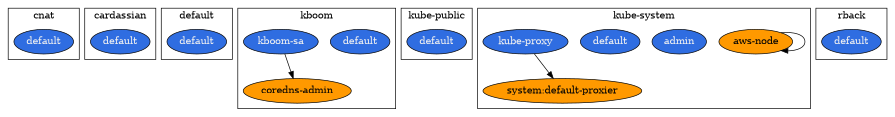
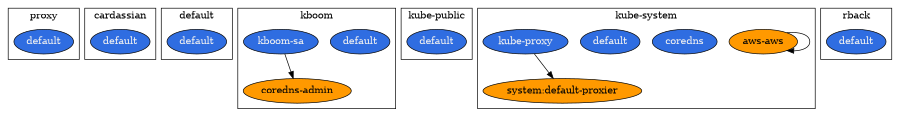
cluster "cnat": label "cnat" -> "proxy"
node "admin": label "admin" -> "coredns"
node "aws-node": label "aws-node" -> "aws-aws"
